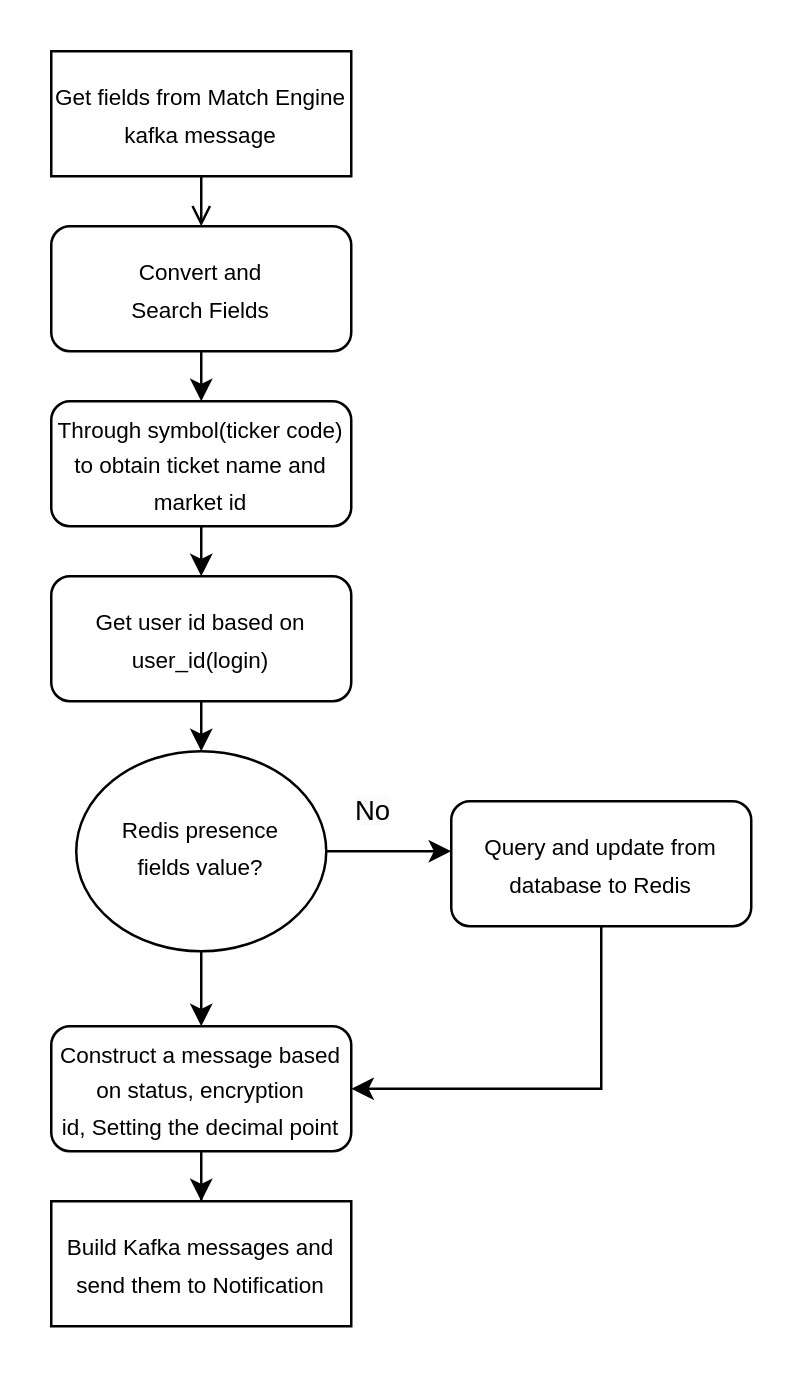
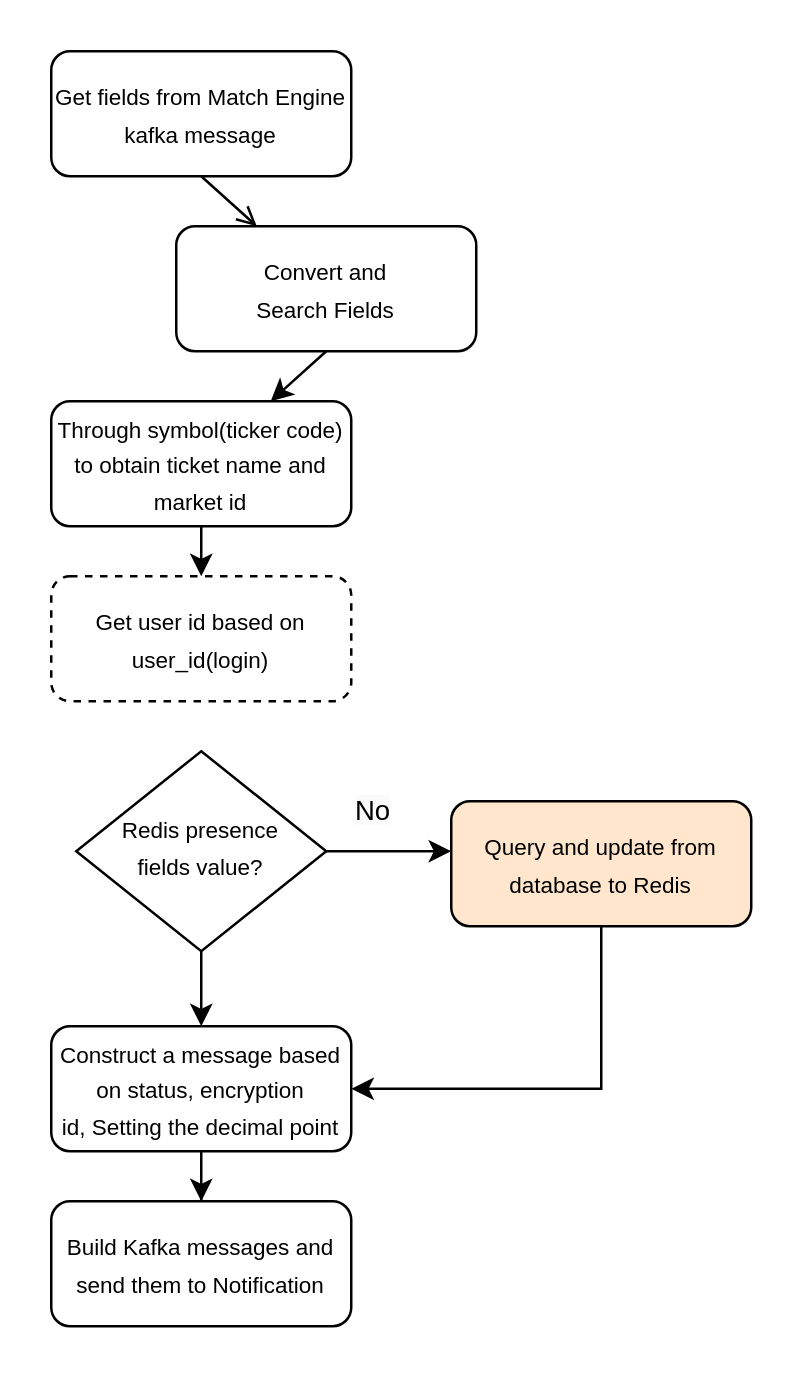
node "Get fields from Match Engine kafka message": shape rectangle -> rounded rectangle
node "Convert andSearch Fields": moved (201, 289) -> (326, 289)
node "Get user id based on user_id(login)": style solid -> dashed
edge "Get user id based on user_id(login)" -> "Redis presence fields value?": removed
node "Redis presence fields value?": shape ellipse -> diamond
node "Query and update from database to Redis": fillcolor #ffffff -> #ffe6cc
node "Build Kafka messages and send them to Notification": shape rectangle -> rounded rectangle
